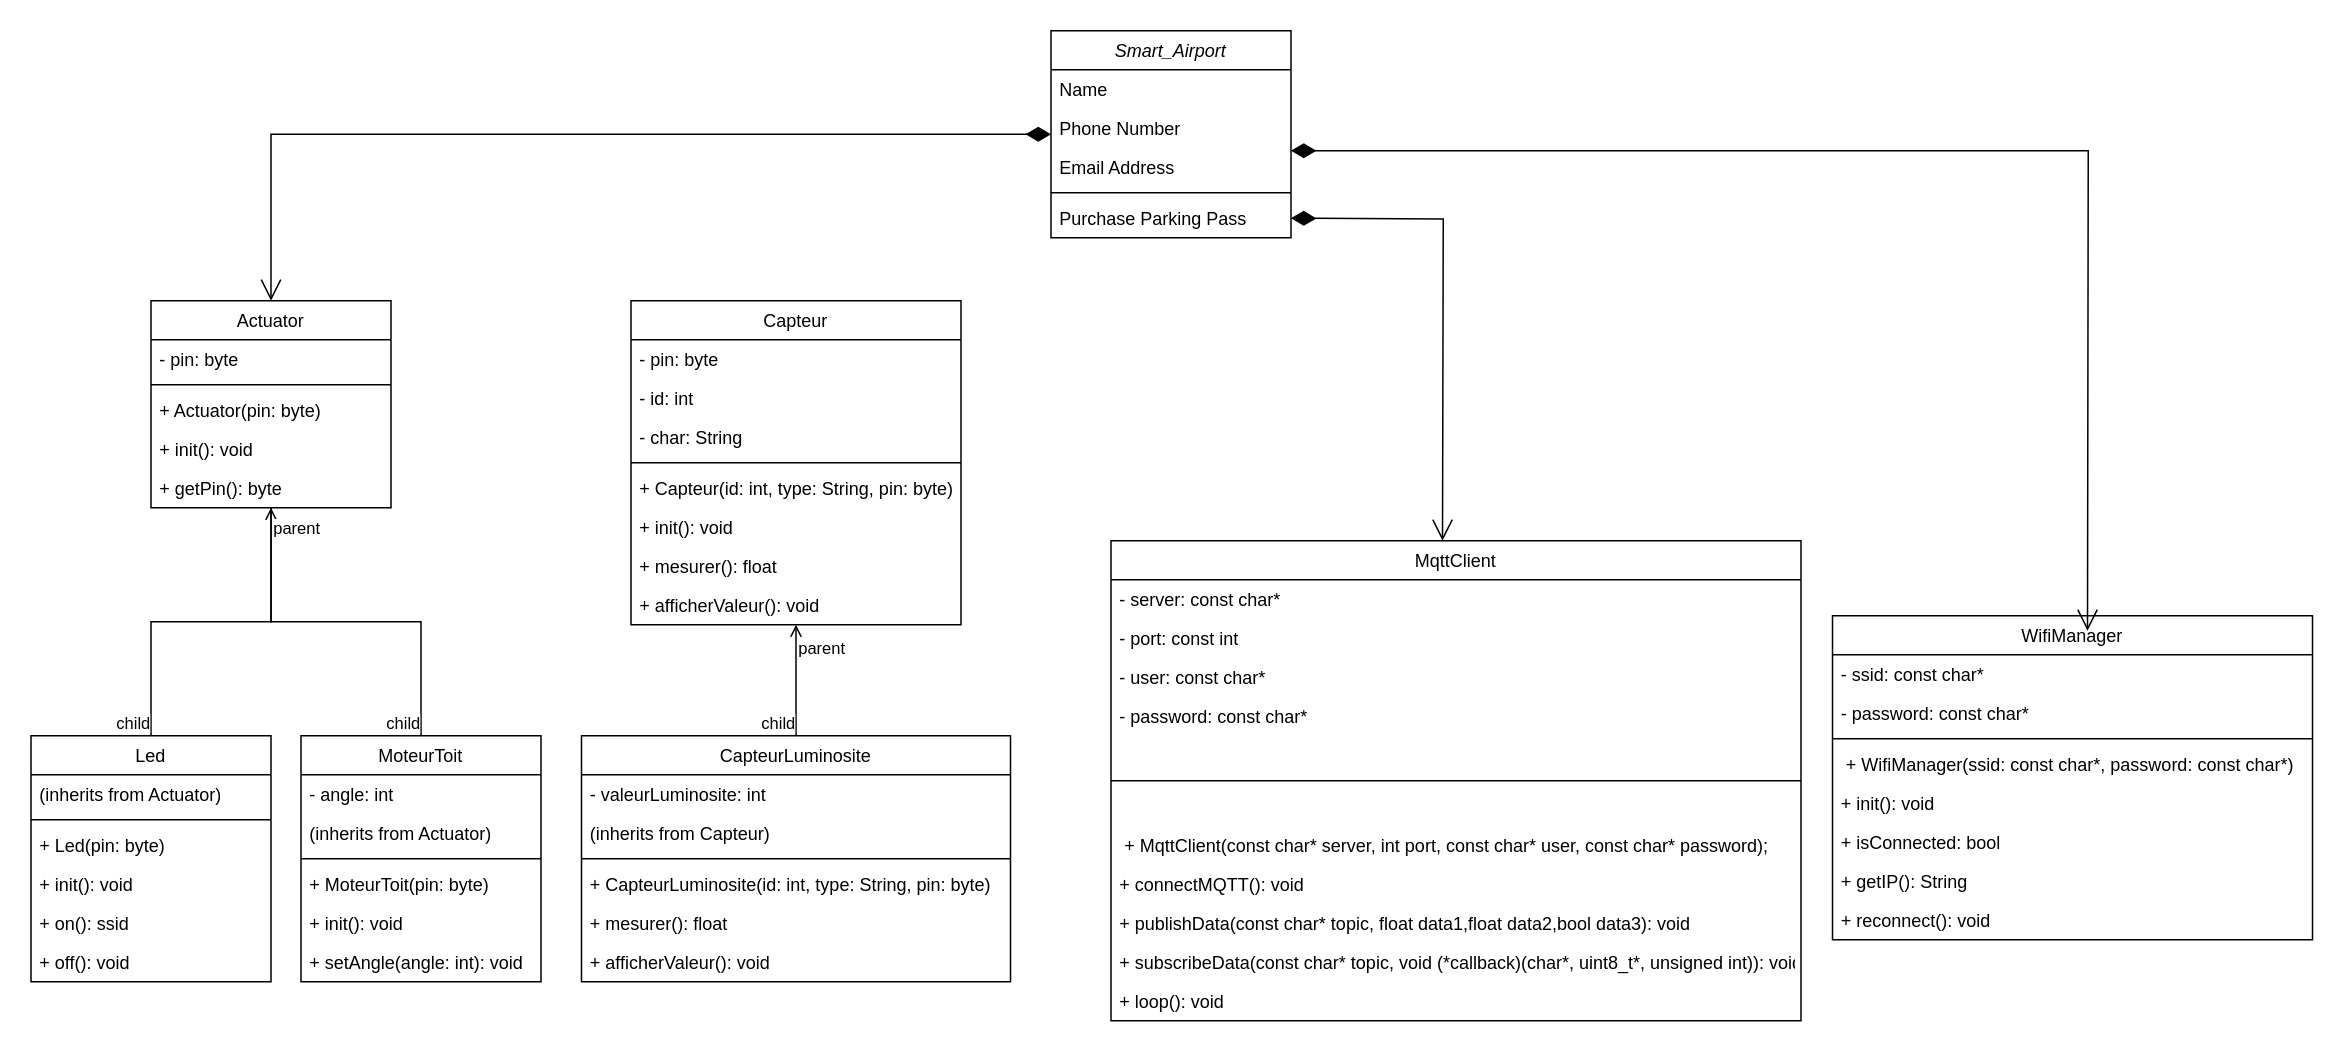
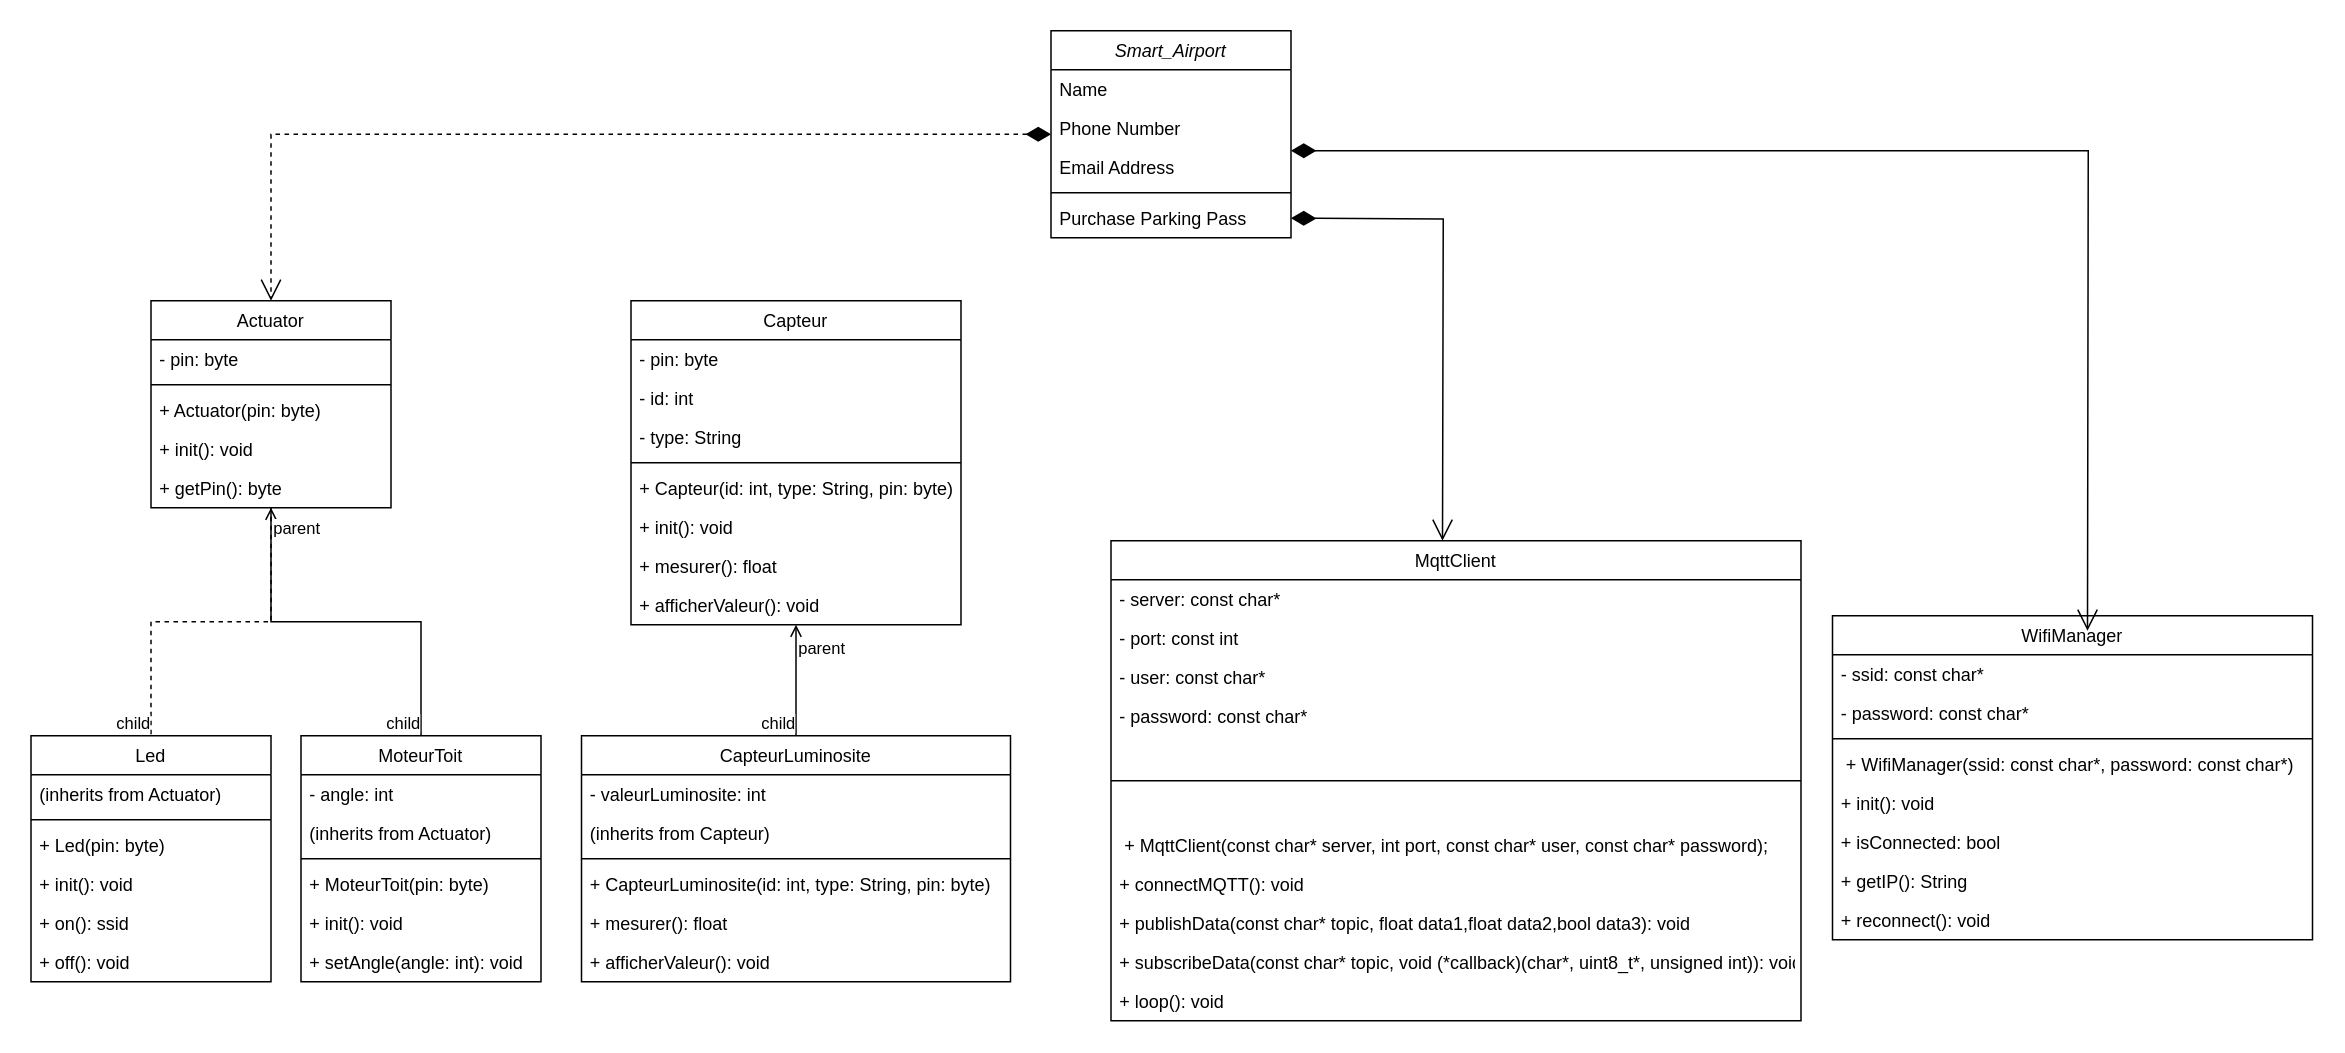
edge "Smart_Airport" -- "Actuator": style solid -> dashed
node "- char: String": label "- char: String" -> "- type: String"
edge "Actuator" -- "Led": style solid -> dashed
